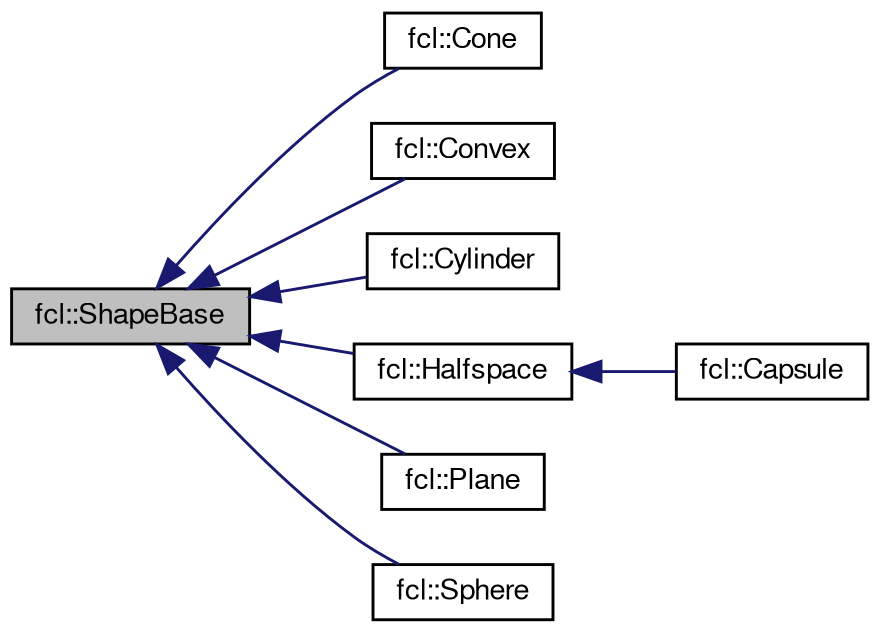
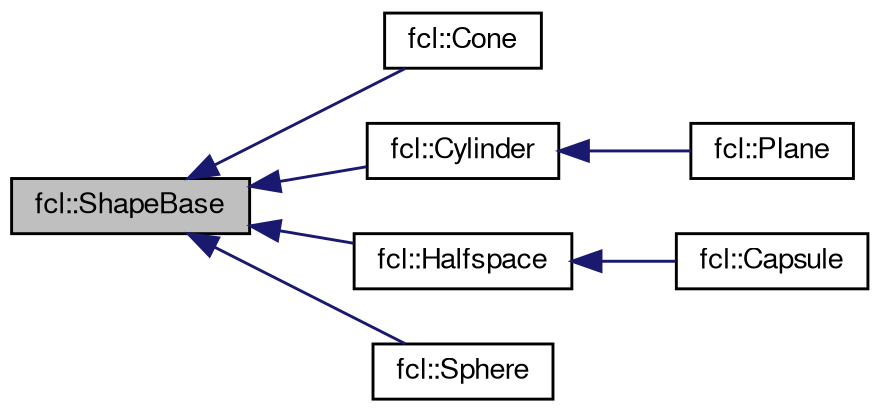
node "fcl::Convex": removed
edge "fcl::Plane" -> "fcl::ShapeBase": now "fcl::Plane" -> "fcl::Cylinder"
